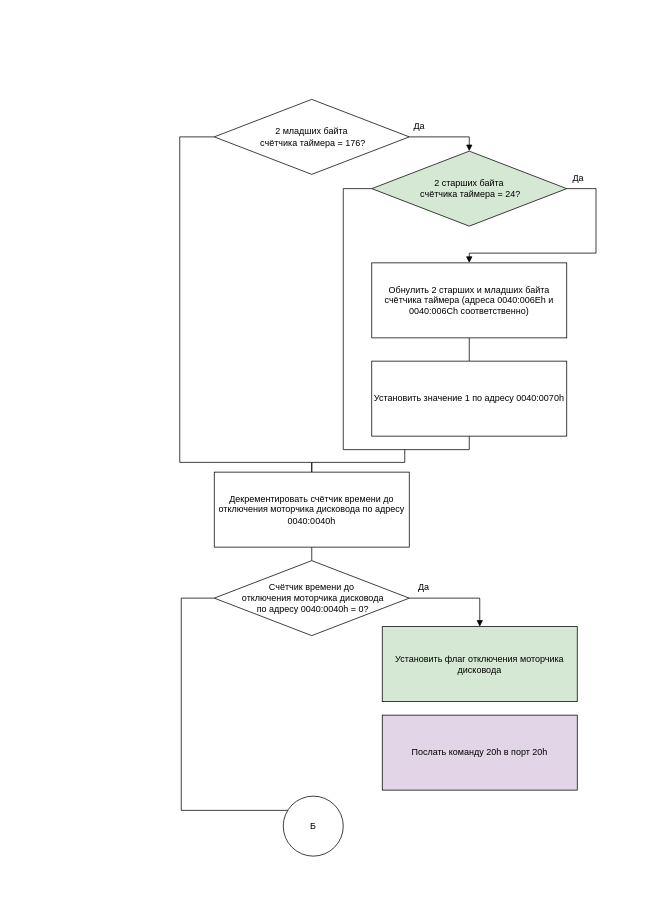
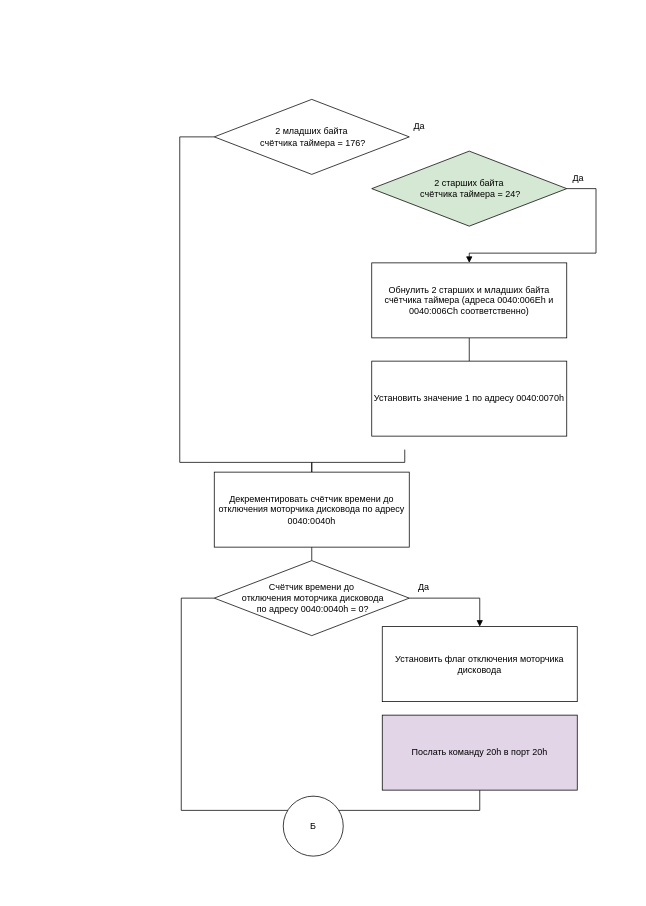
edge "2 младших байта счётчика таймера = 176?" -> "2 старших байта счётчика таймера = 24?": removed
edge "2 старших байта счётчика таймера = 24?" -- "Установить значение 1 по адресу 0040:0070h": removed
node "Установить флаг отключения моторчика дисковода": fillcolor #d5e8d4 -> #ffffff
edge "Послать команду 20h в порт 20h" -- "Б": added
